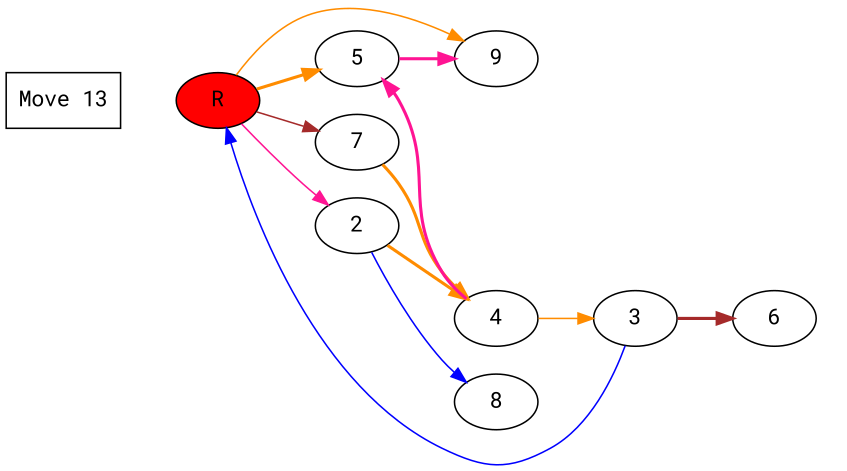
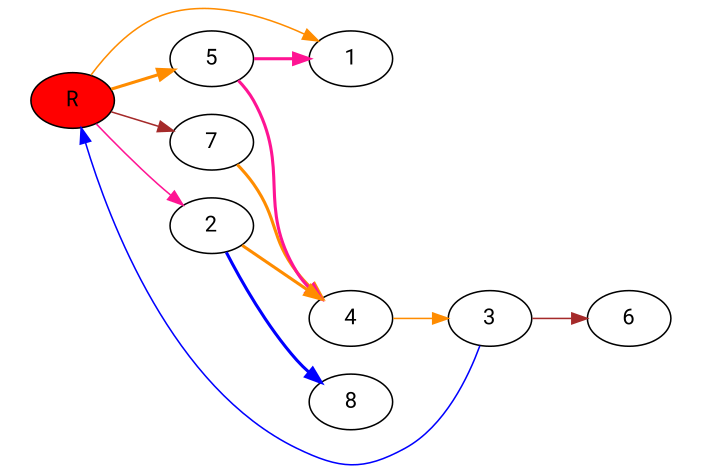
node "9": label "9" -> "1"
node "Move 13": removed
edge "4" -> "5": reversed
edge "2" -> "8": style solid -> bold
edge "3" -> "6": style bold -> solid
